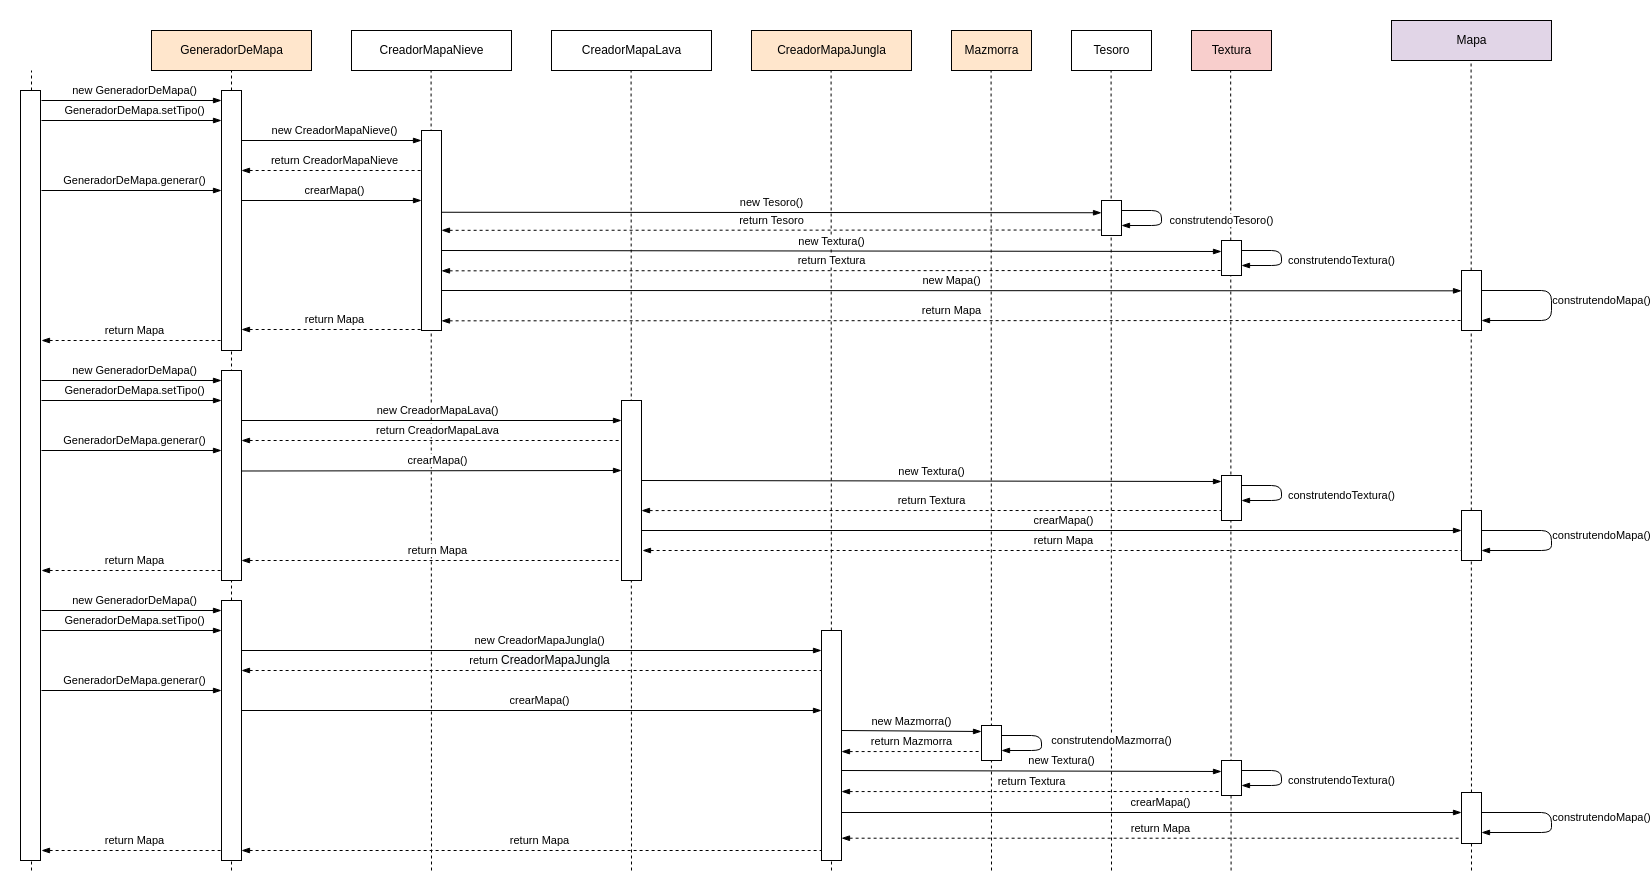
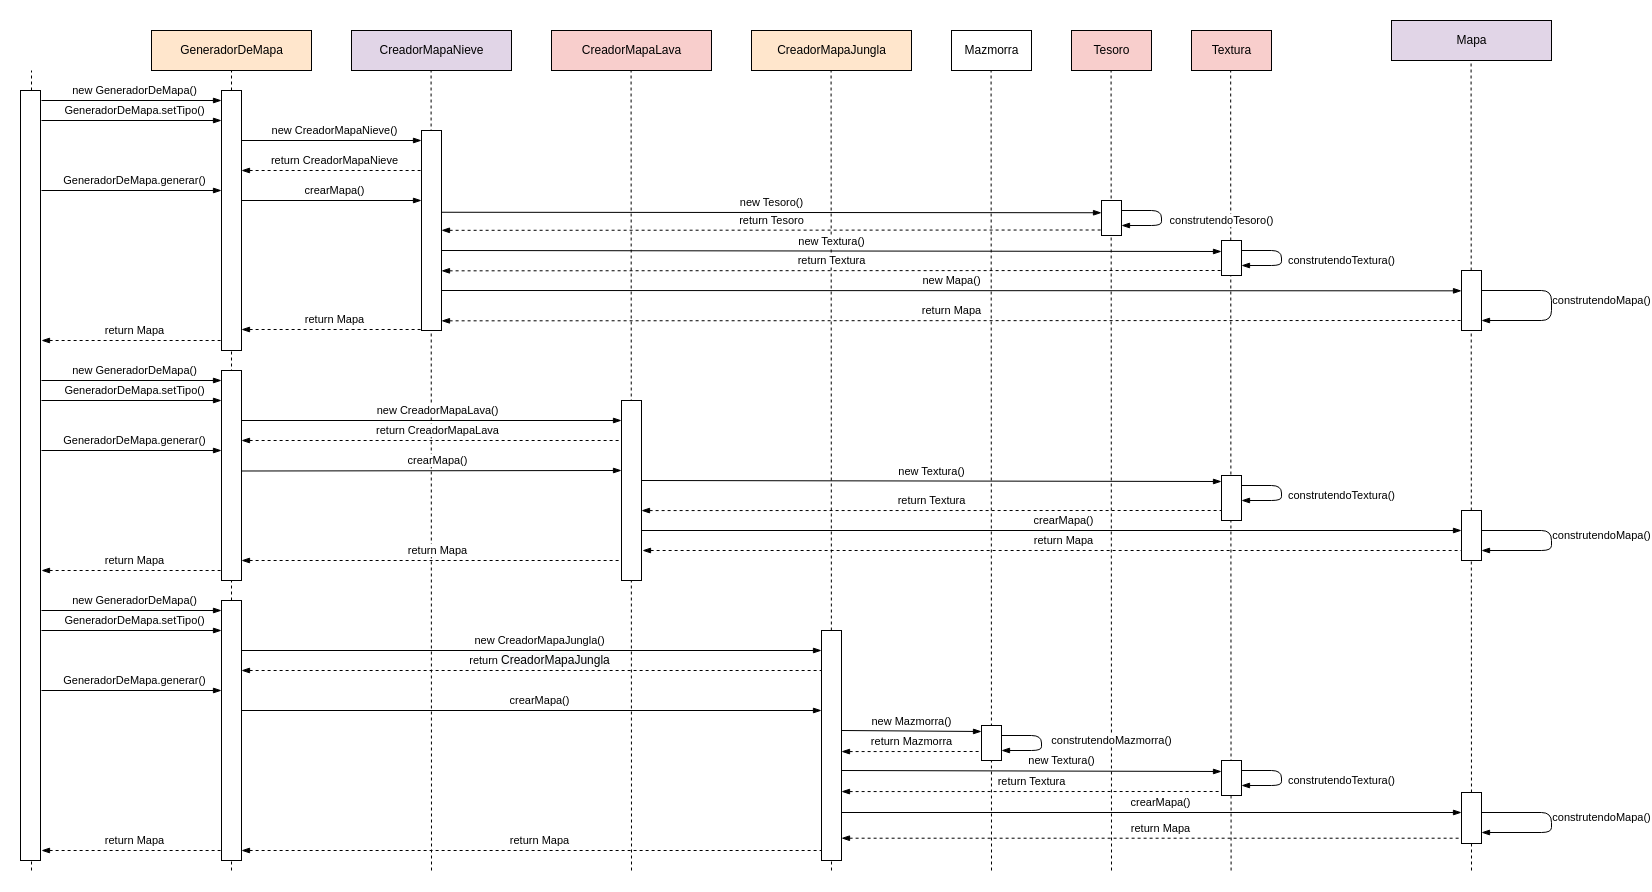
node "CreadorMapaNieve": fillcolor #ffffff -> #e1d5e7
node "CreadorMapaLava": fillcolor #ffffff -> #f8cecc
node "Mazmorra": fillcolor #ffe6cc -> #ffffff
node "Tesoro": fillcolor #ffffff -> #f8cecc
